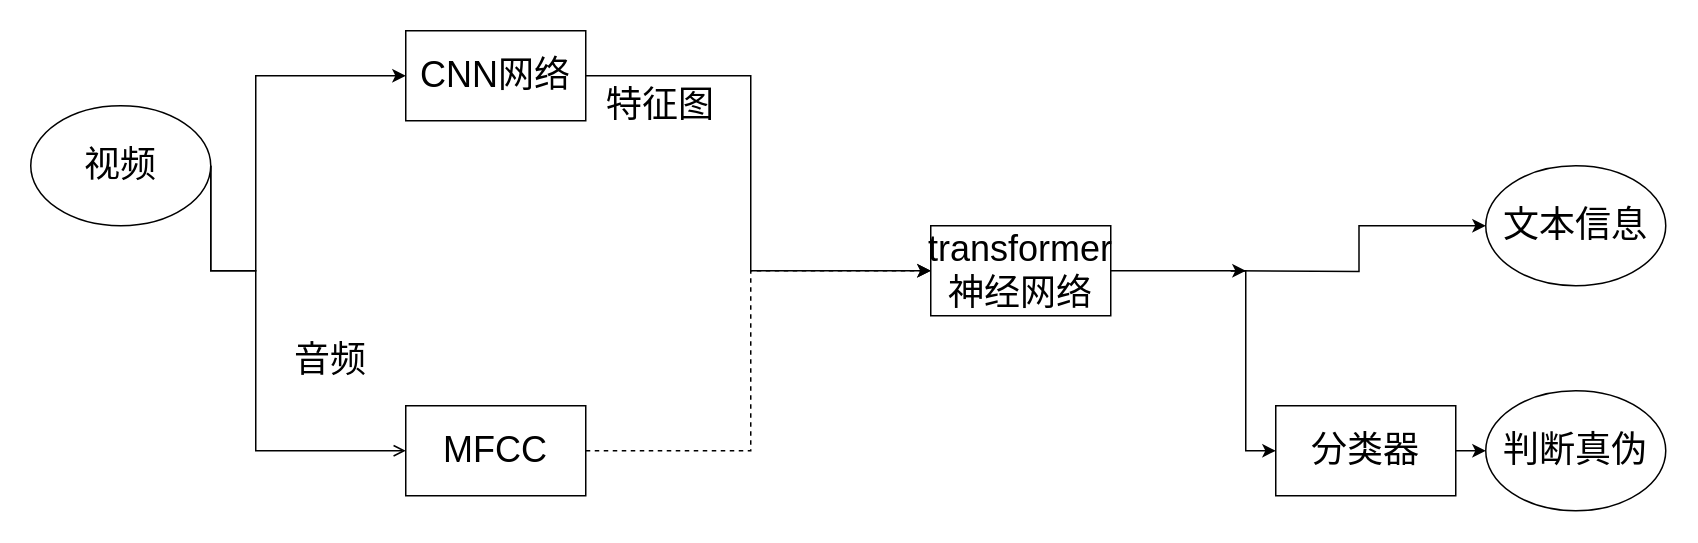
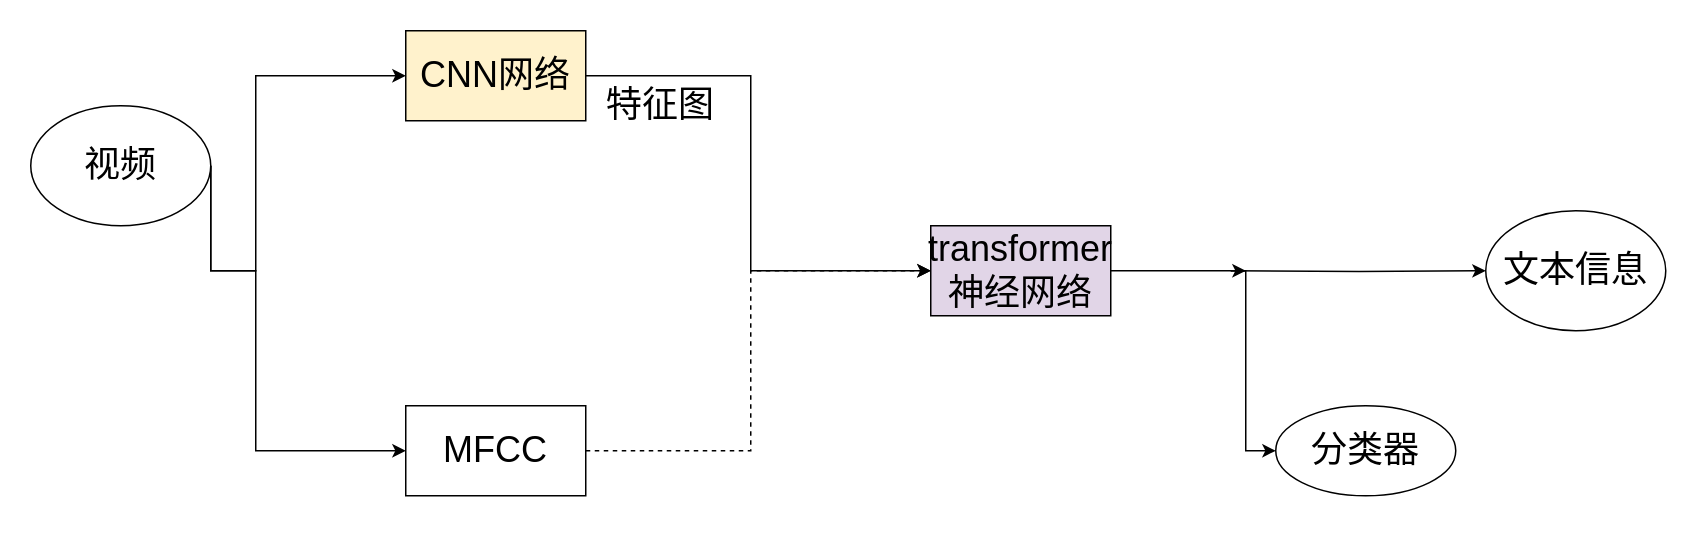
node "CNN网络": fillcolor #ffffff -> #fff2cc
node "文本信息": moved (1576, 226) -> (1576, 271)
node "transformer神经网络": fillcolor #ffffff -> #e1d5e7
node "音频": removed
edge "视频" -> "MFCC": arrowhead open -> classic
node "分类器": shape rectangle -> ellipse
edge "分类器" -> "判断真伪": removed
node "判断真伪": removed
